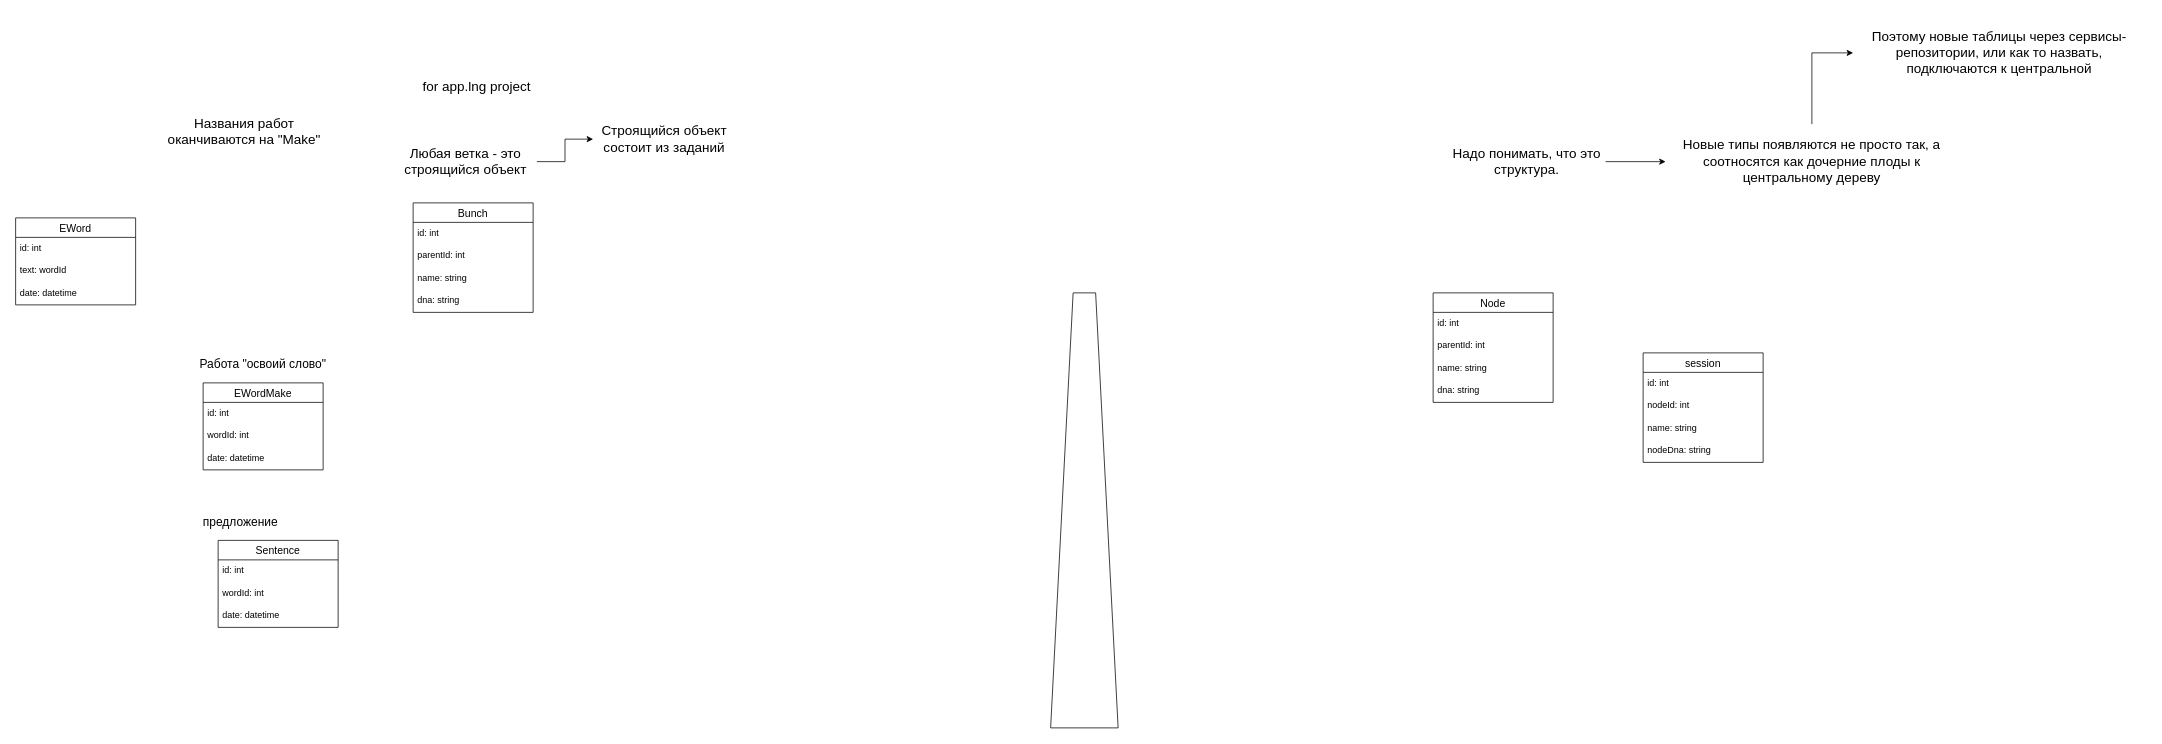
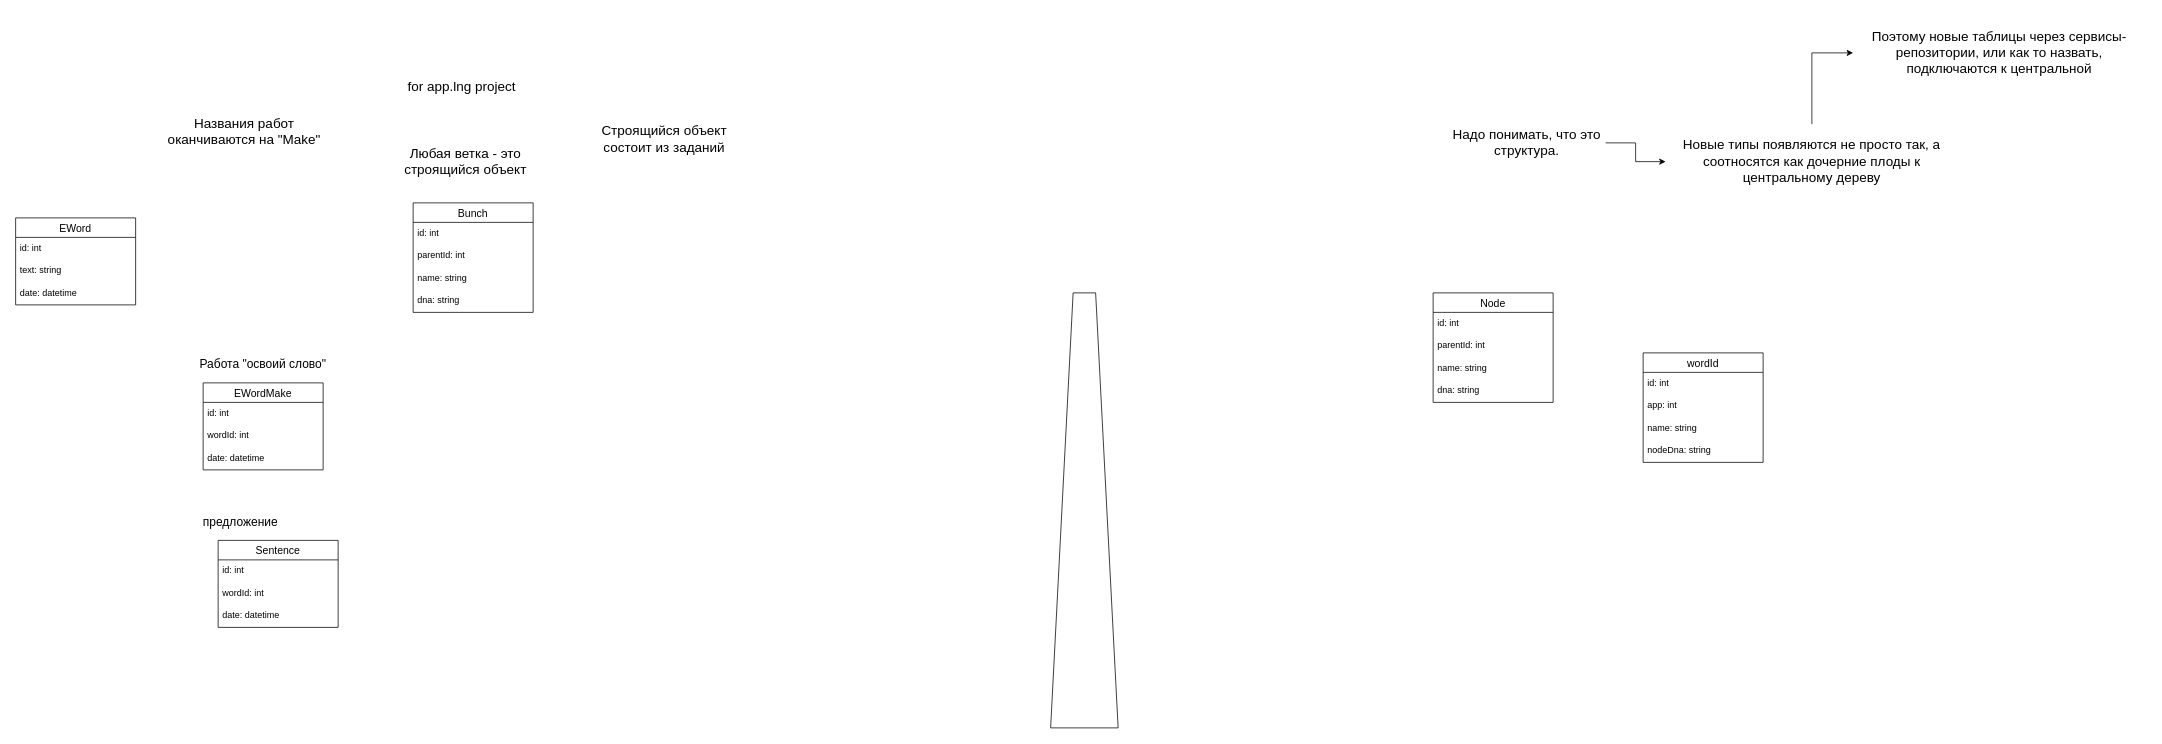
node "for app.lng project": moved (477, 87) -> (462, 87)
edge "Любая ветка - это строящийся объект" -> "Строящийся объект состоит из заданий": removed
node "Надо понимать, что это структура.": moved (1527, 162) -> (1527, 143)
node "text: wordId": label "text: wordId" -> "text: string"
node "session": label "session" -> "wordId"
node "nodeId: int": label "nodeId: int" -> "app: int"
